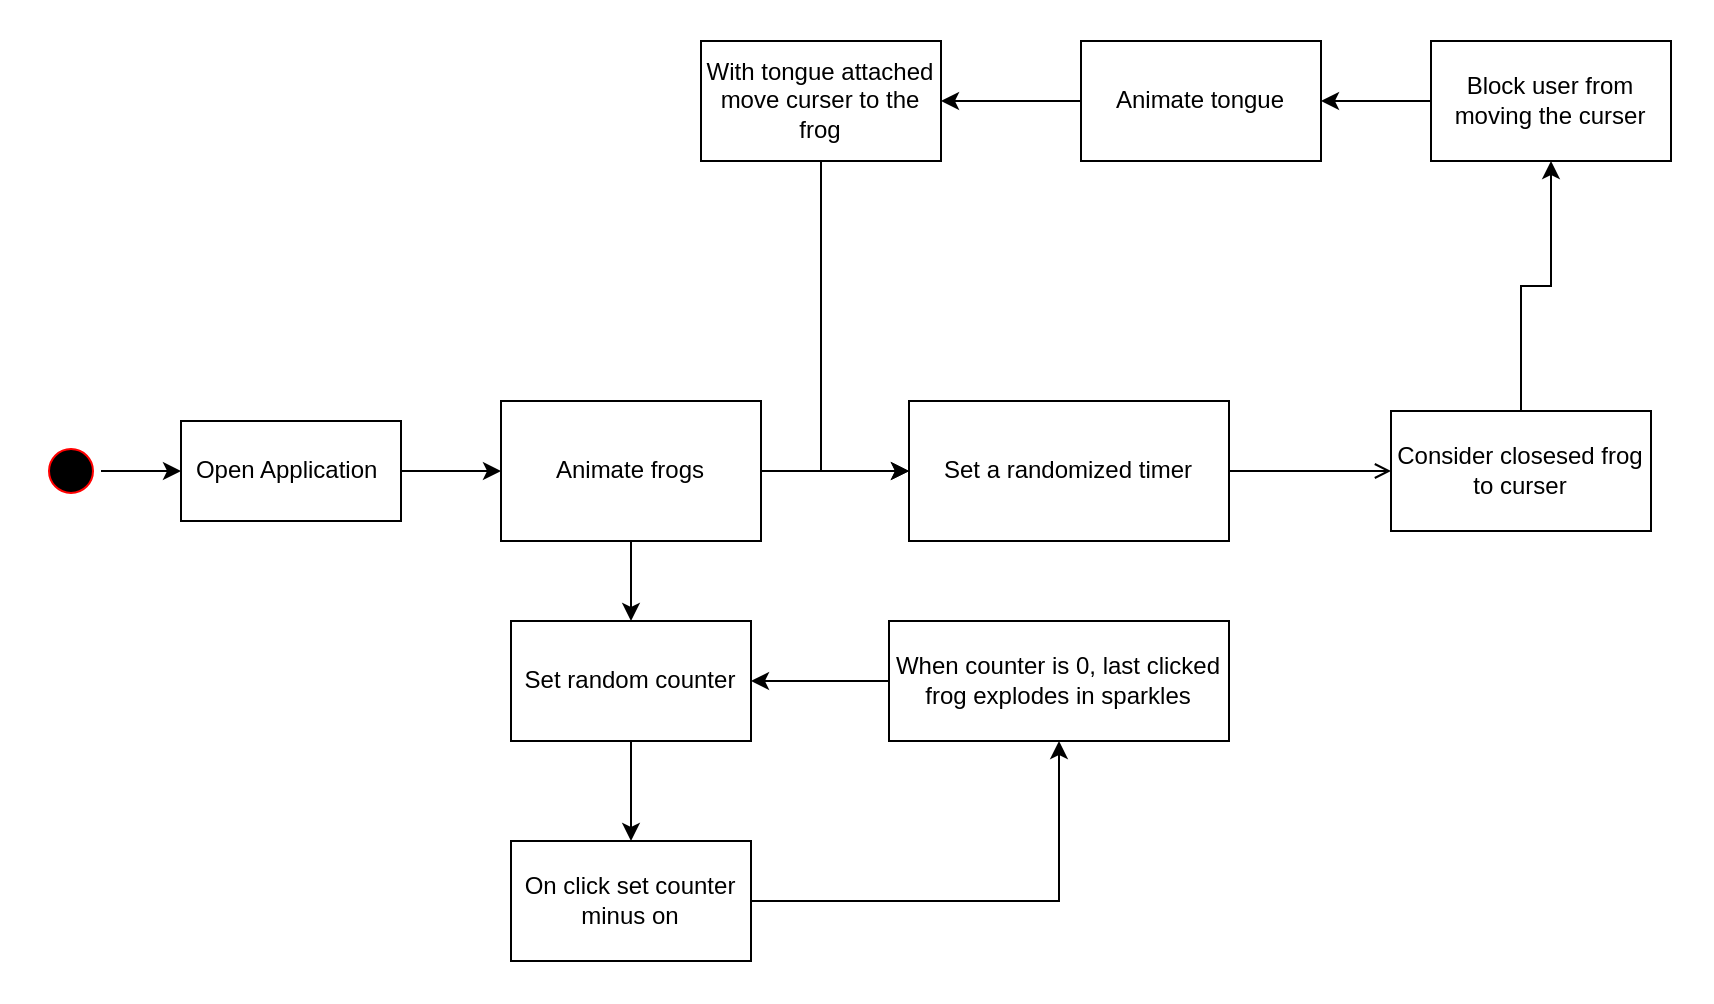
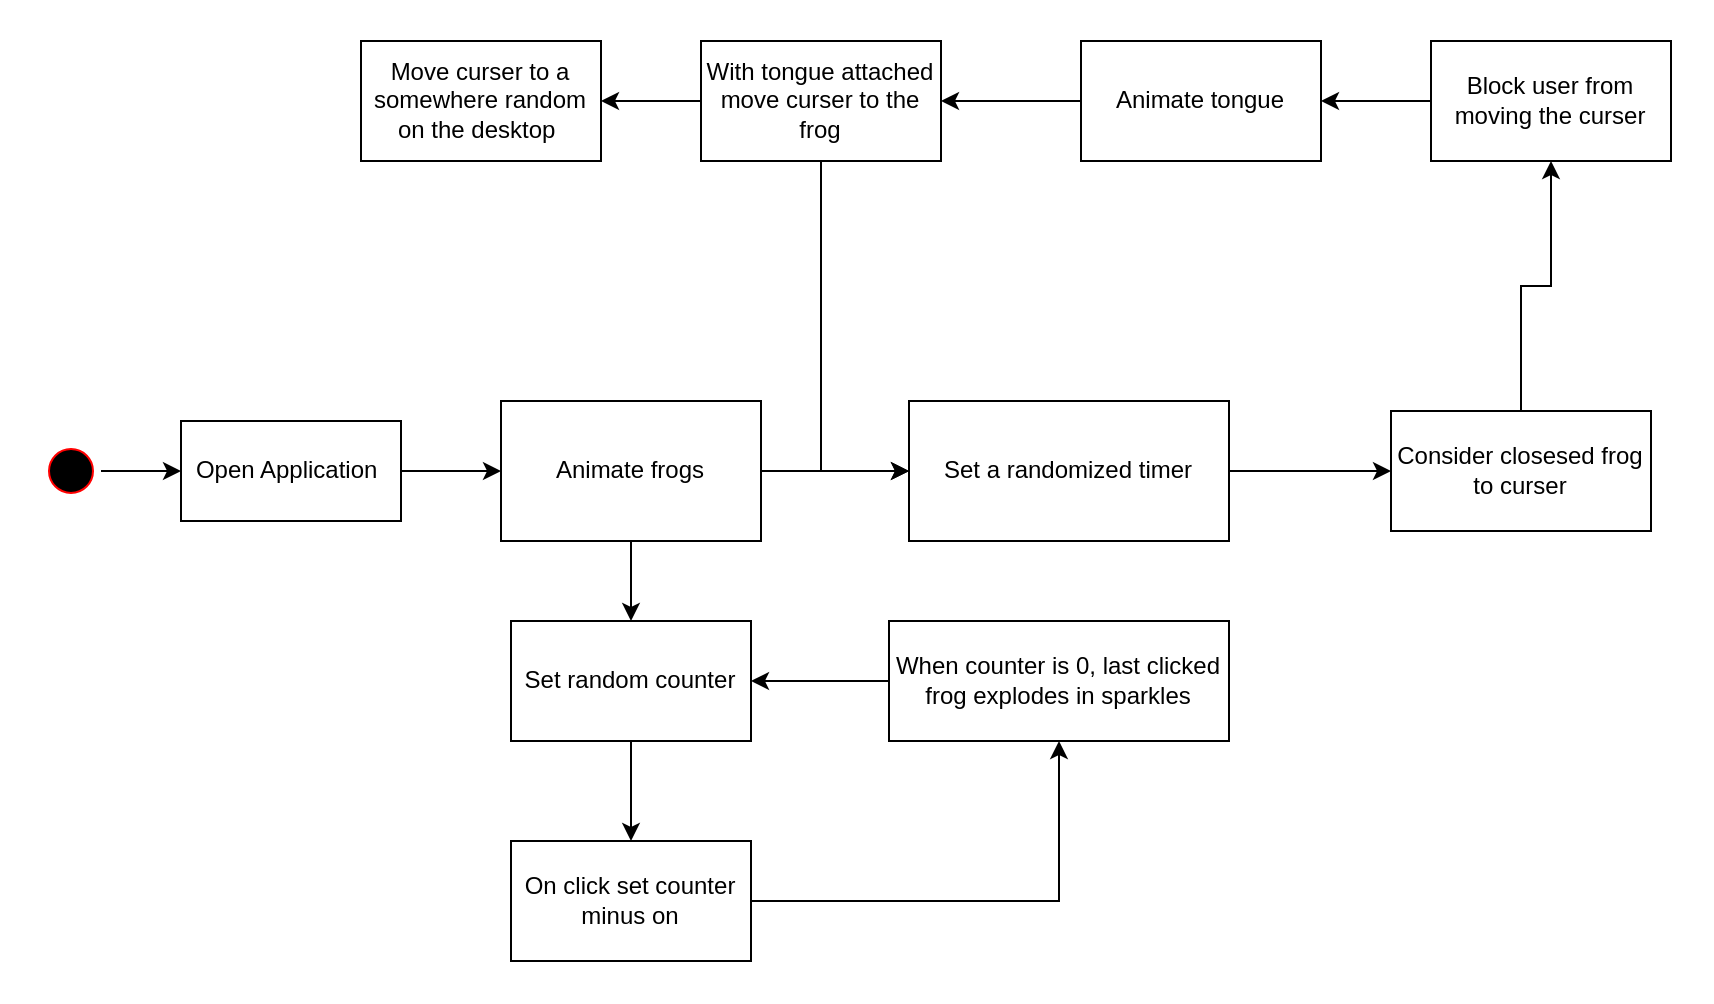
node "Move curser to a somewhere random on the desktop": added
edge "With tongue attached move curser to the frog" -> "Move curser to a somewhere random on the desktop": added
edge "Set a randomized timer" -> "Consider closesed frog to curser": arrowhead open -> classic
